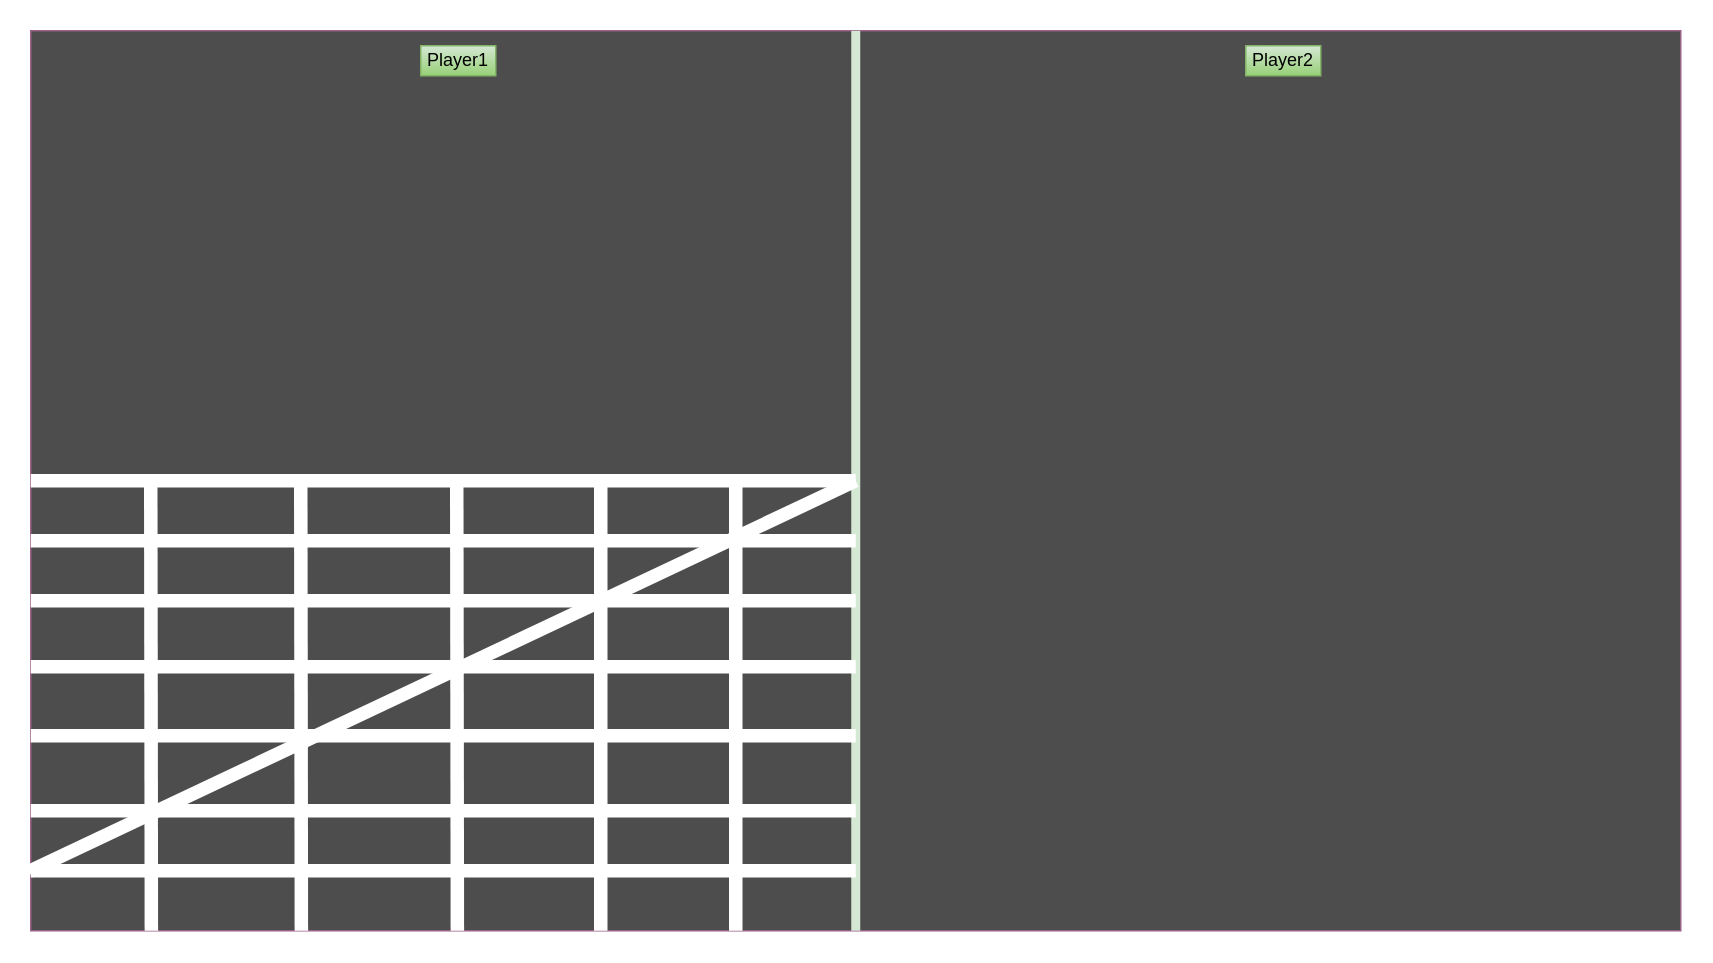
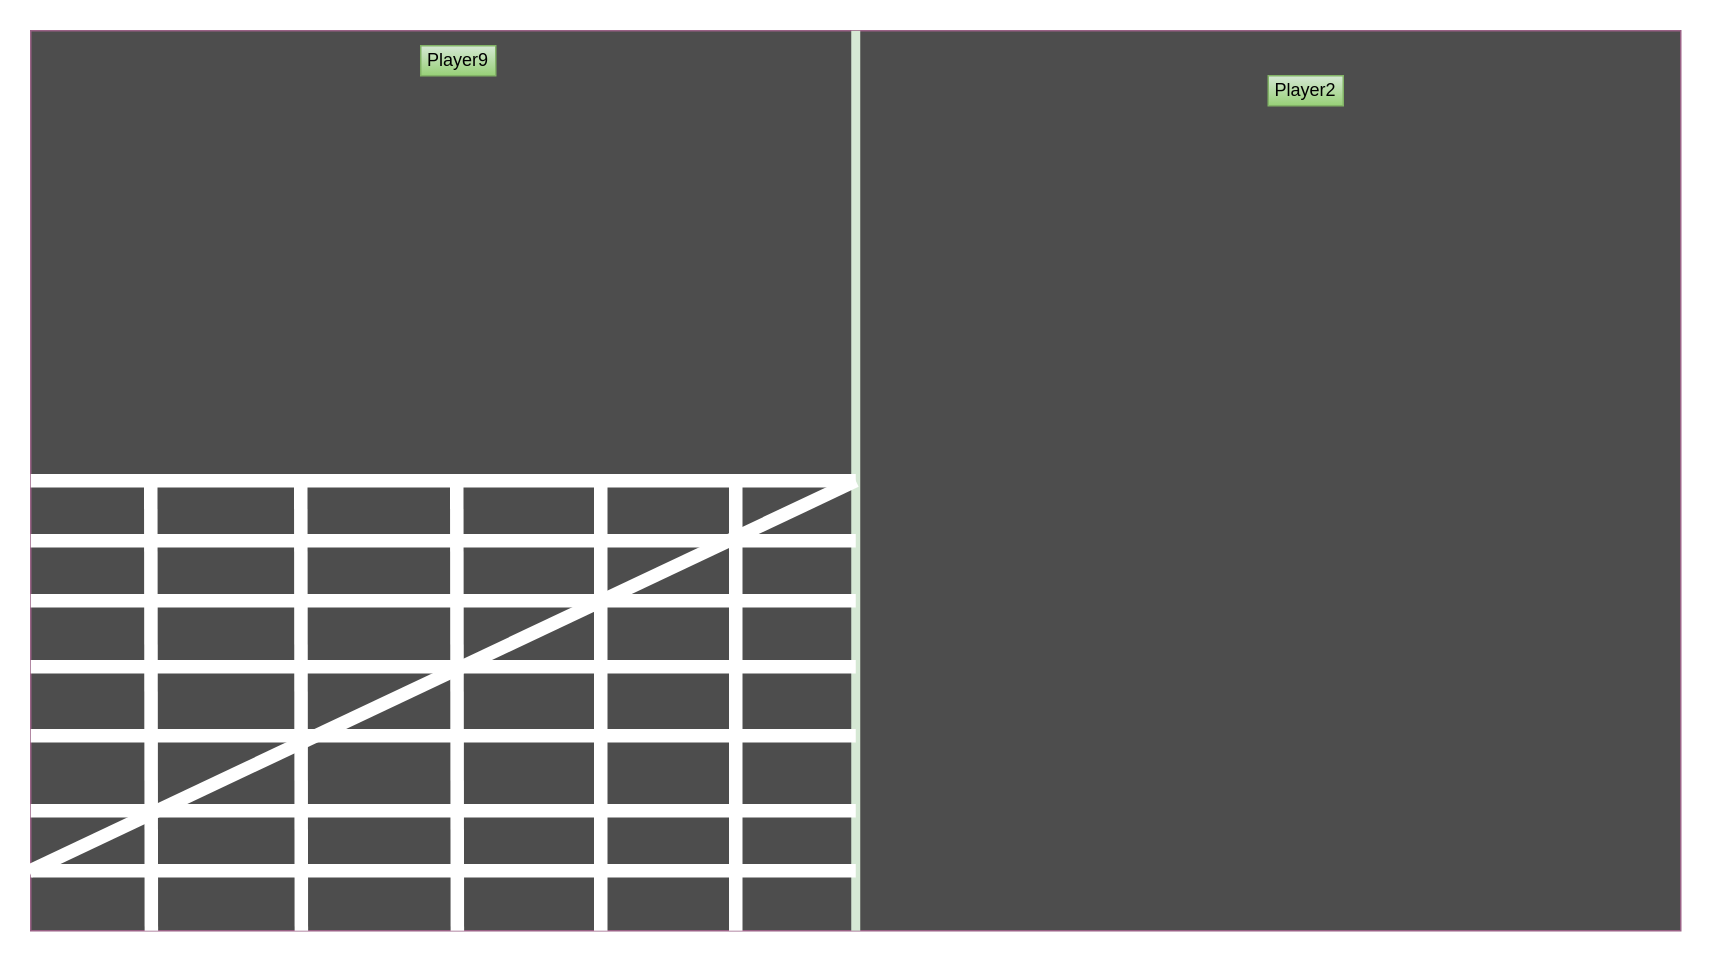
node "Player1": label "Player1" -> "Player9"
node "Player2": moved (1283, 61) -> (1306, 91)
